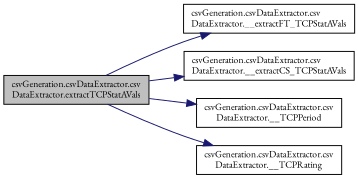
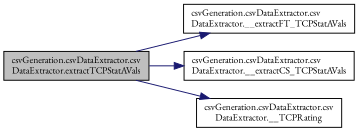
node "csvGeneration.csvDataExtractor.csv DataExtractor.__TCPPeriod": removed
